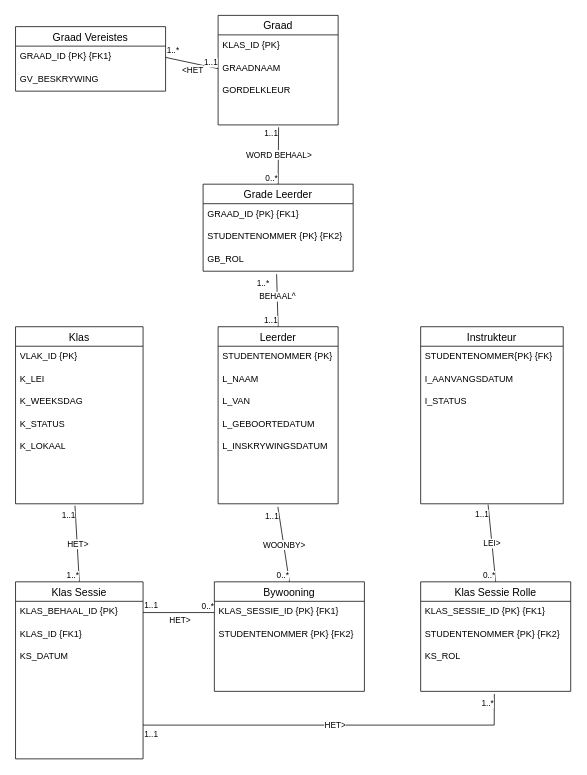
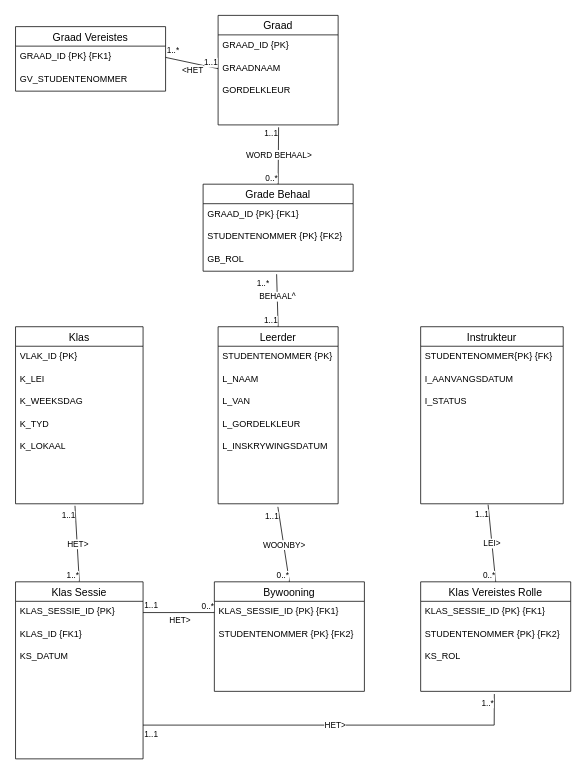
node "KLAS_ID {PK}": label "KLAS_ID {PK}" -> "GRAAD_ID {PK}"
node "GV_BESKRYWING": label "GV_BESKRYWING" -> "GV_STUDENTENOMMER"
node "Grade Leerder": label "Grade Leerder" -> "Grade Behaal"
node "K_STATUS": label "K_STATUS" -> "K_TYD"
node "L_GEBOORTEDATUM": label "L_GEBOORTEDATUM" -> "L_GORDELKLEUR"
node "Klas Sessie Rolle": label "Klas Sessie Rolle" -> "Klas Vereistes Rolle"
node "KLAS_BEHAAL_ID {PK}": label "KLAS_BEHAAL_ID {PK}" -> "KLAS_SESSIE_ID {PK}"
